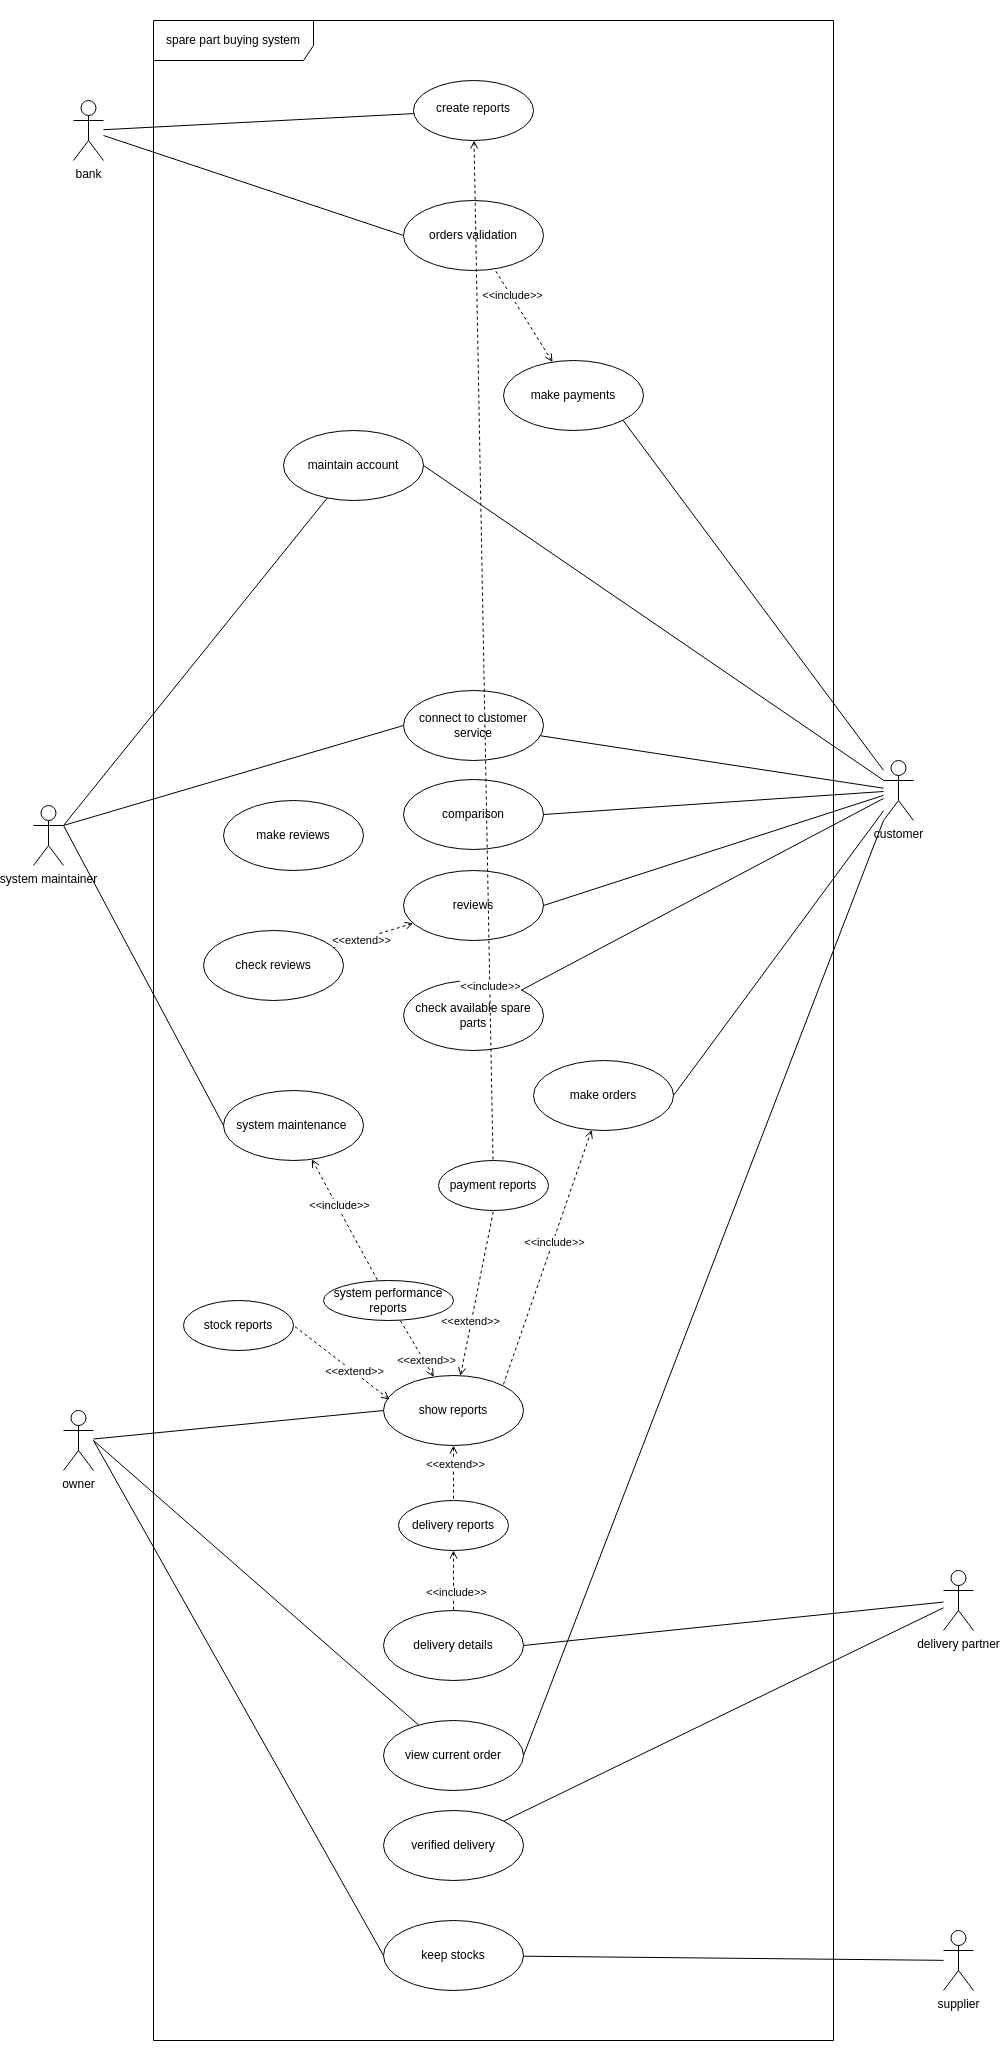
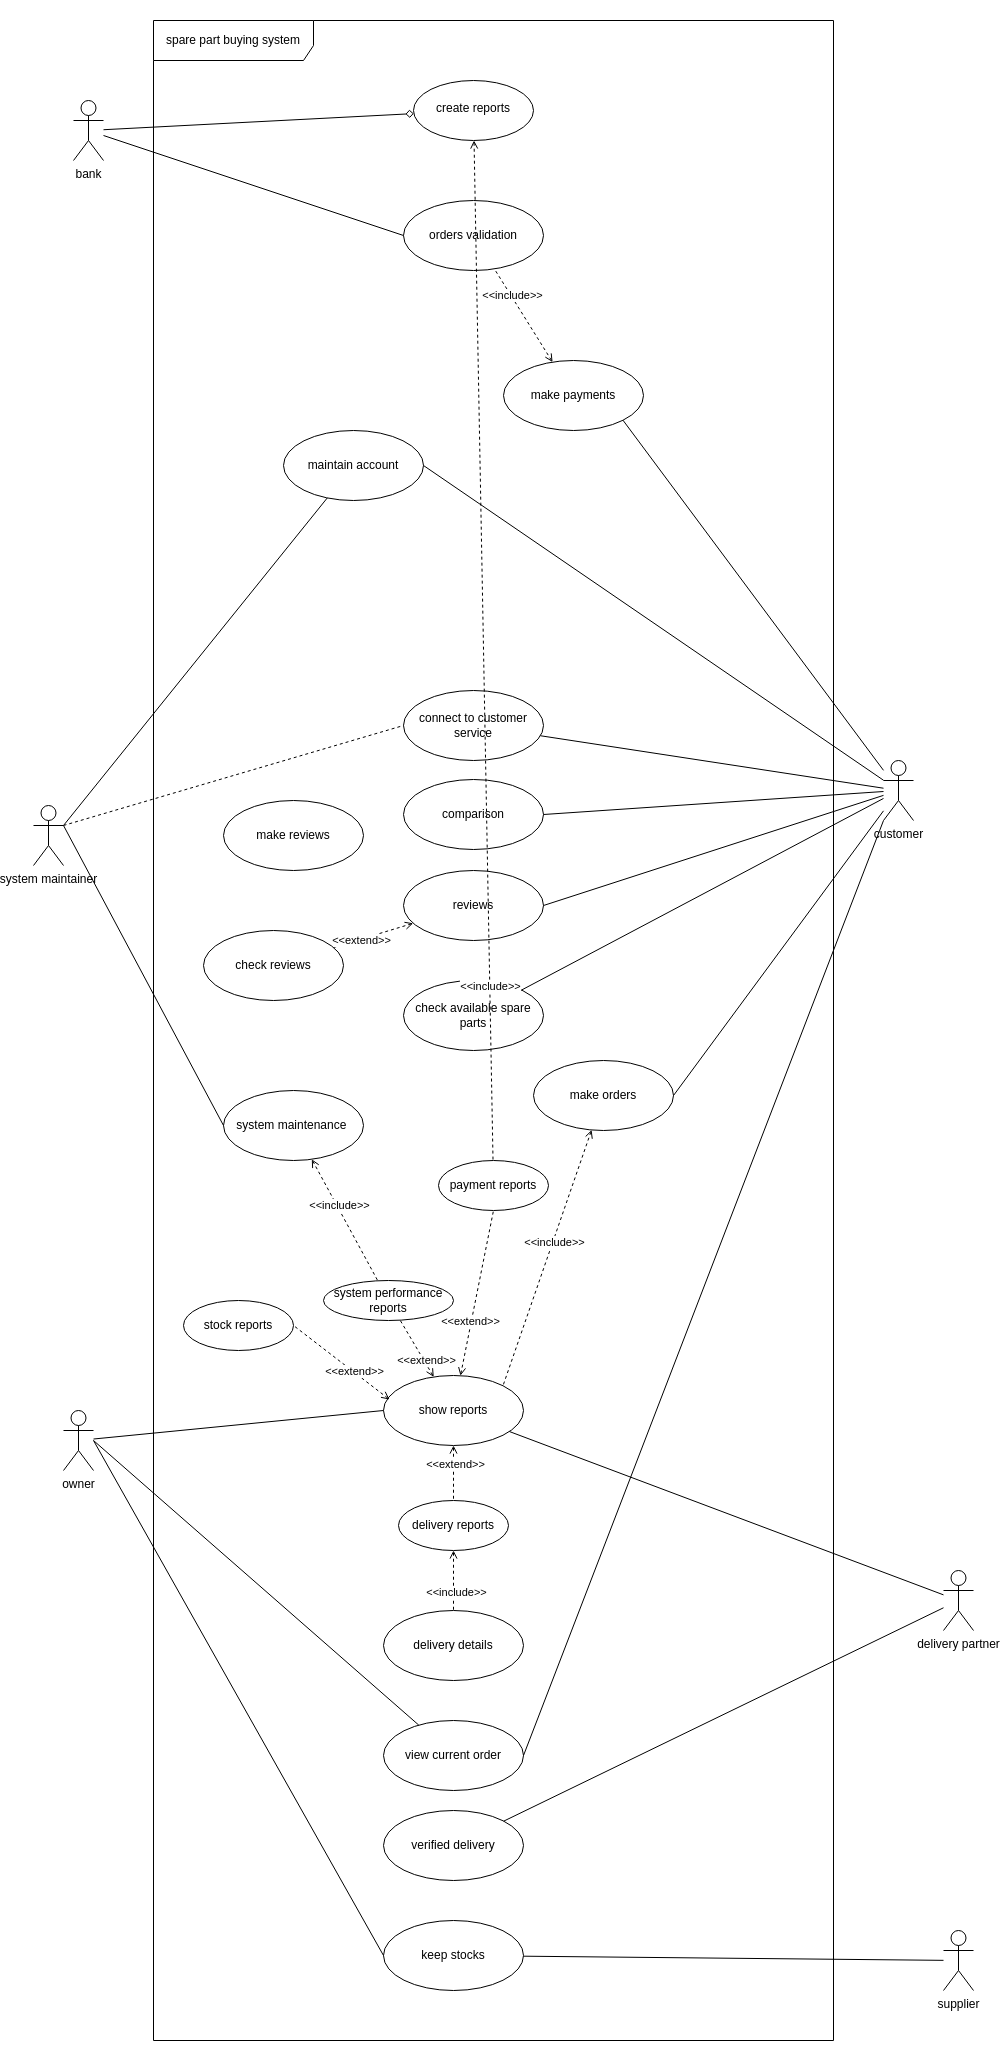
edge "create reports" -- "bank": arrowhead none -> diamond
edge "connect to customer service" -- "system maintainer": style solid -> dashed
edge "delivery partner" -- "delivery details": now "delivery partner" -- "show reports"
